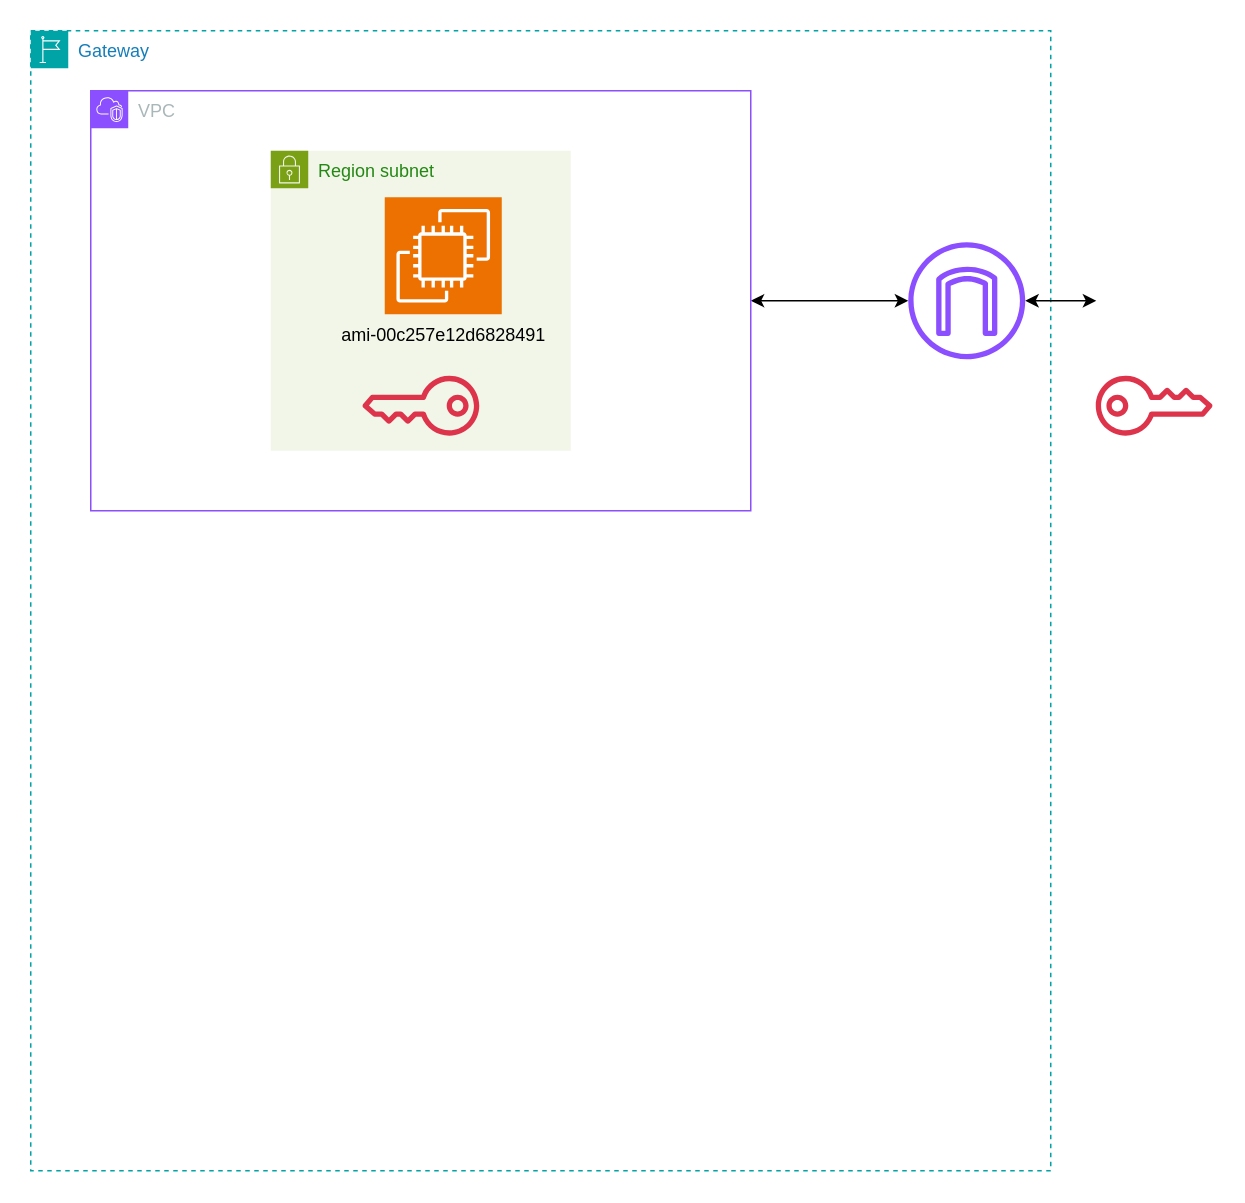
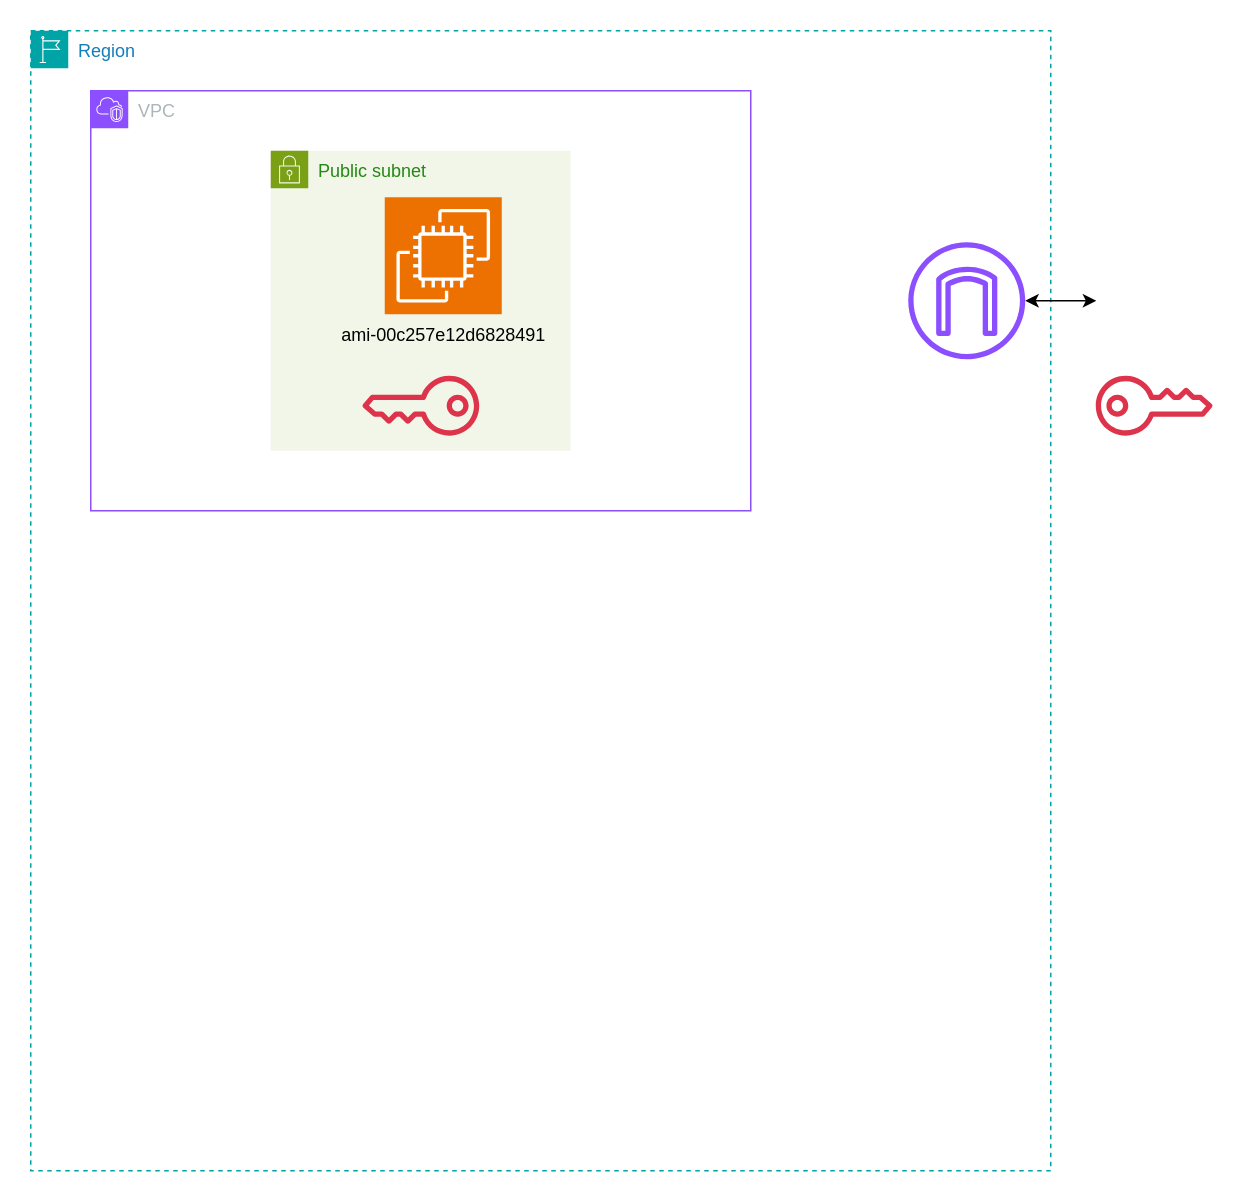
node "Gateway": label "Gateway" -> "Region"
node "Region subnet": label "Region subnet" -> "Public subnet"
edge "VPC" -- "Internet Gateway": removed
